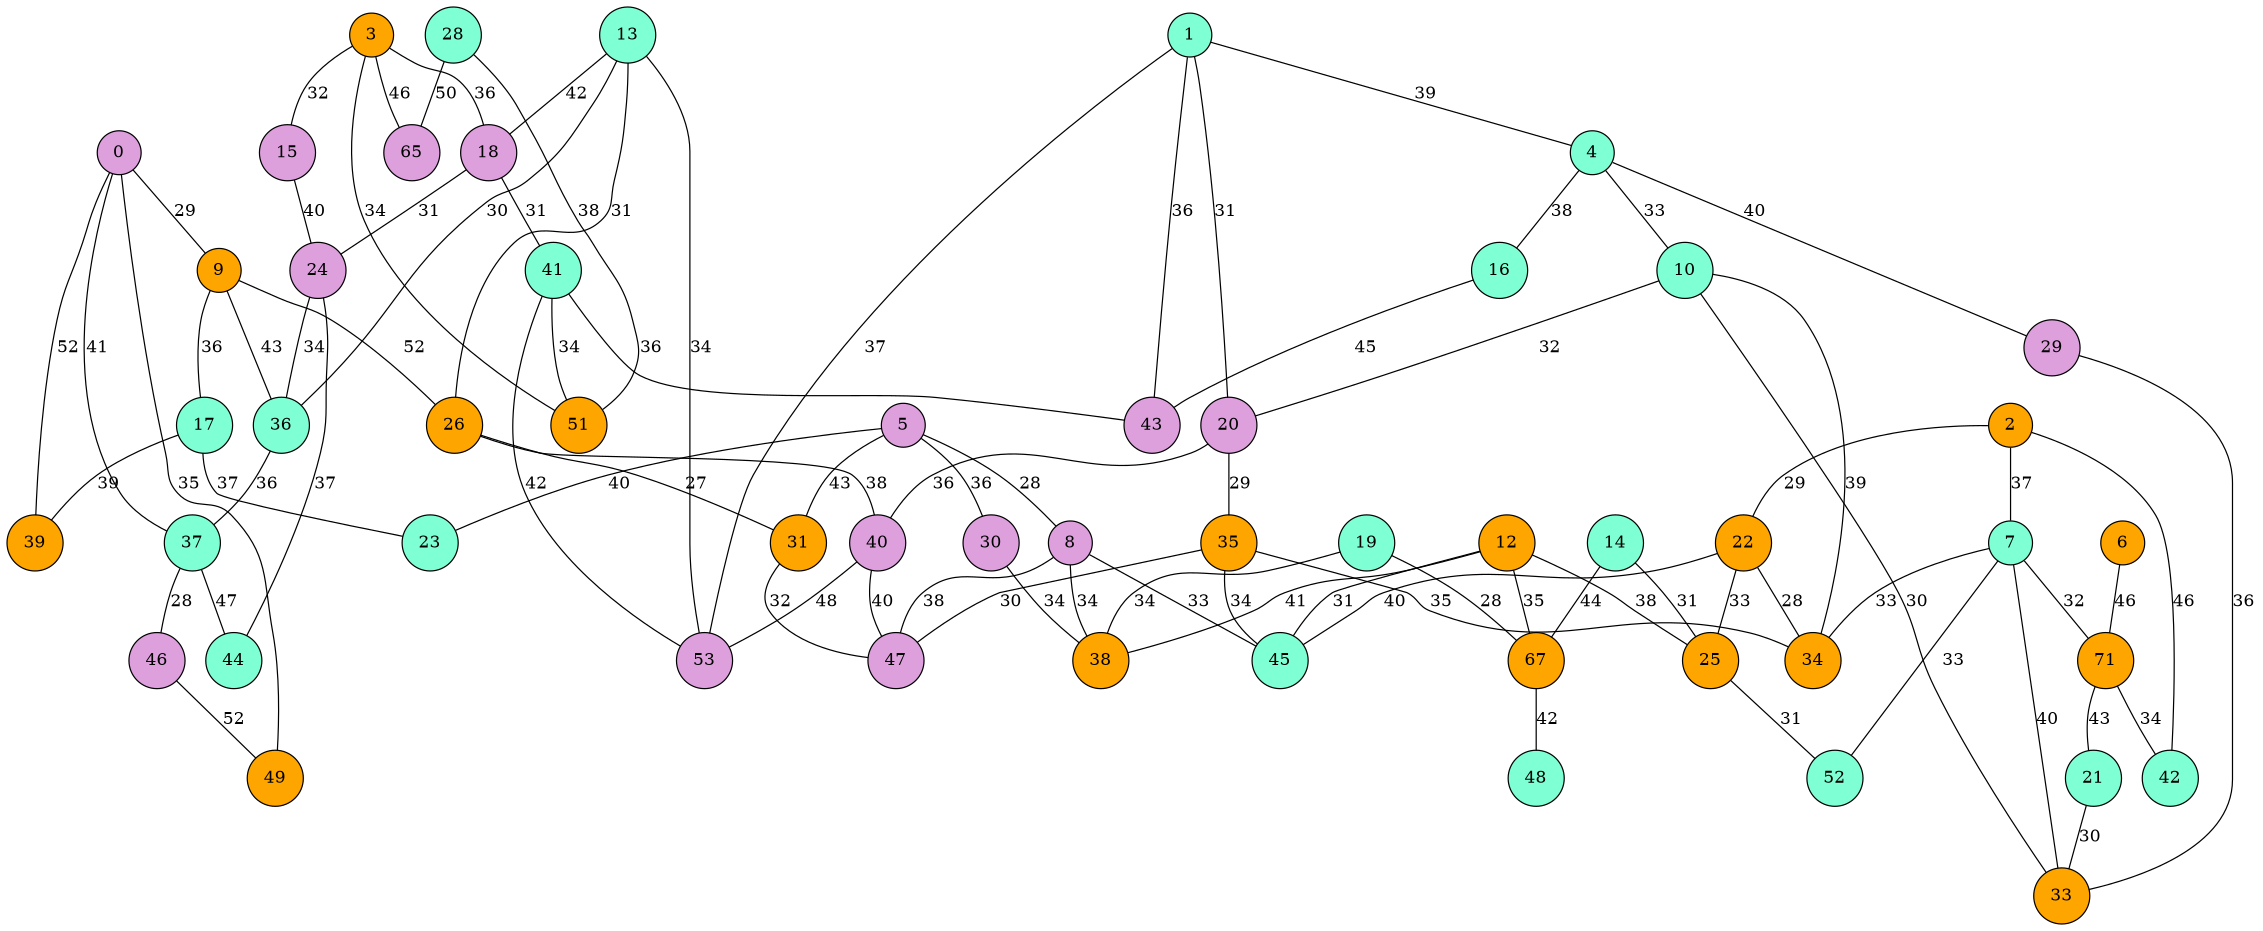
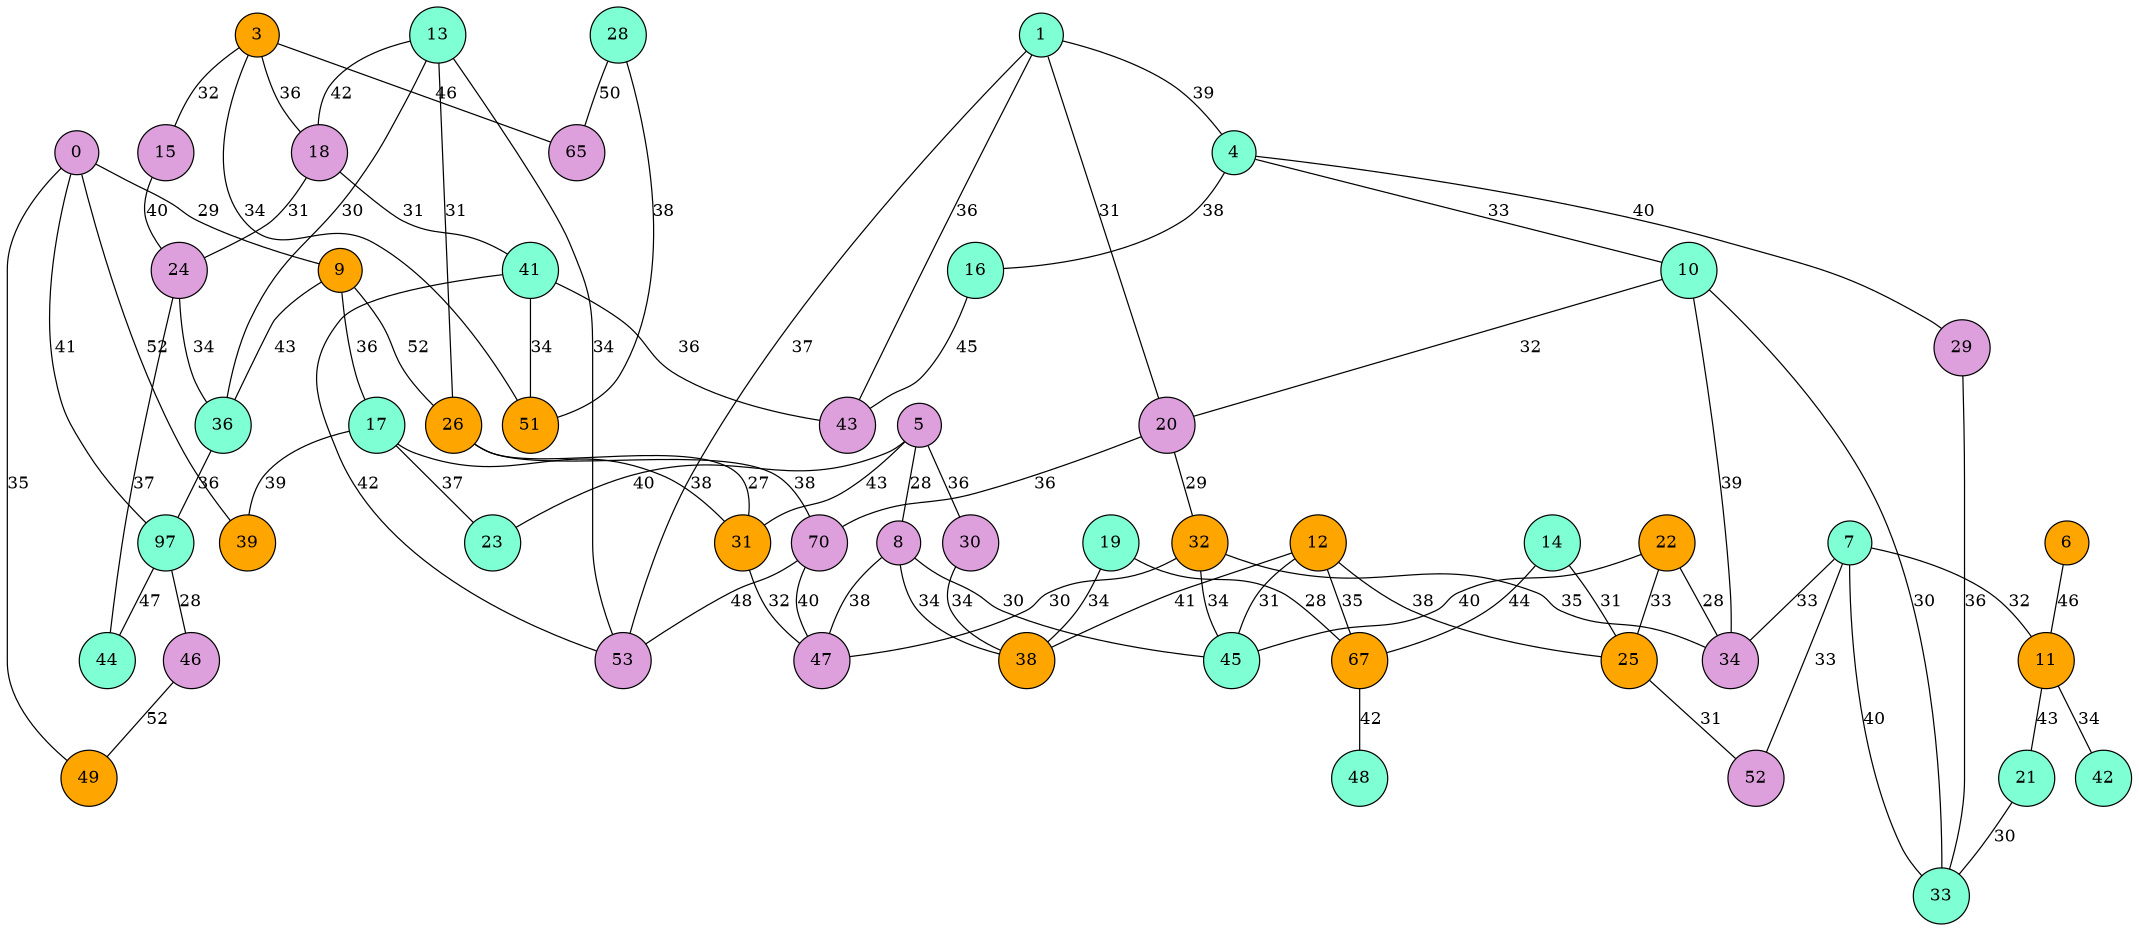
node "2": removed
edge "17" -- "31": added, label "38"
node "37": label "37" -> "97"
node "40": label "40" -> "70"
node "35": label "35" -> "32"
edge "8" -- "45": label "33" -> "30"
node "34": fillcolor orange -> plum
node "71": label "71" -> "11"
node "52": fillcolor aquamarine -> plum
node "33": fillcolor orange -> aquamarine
